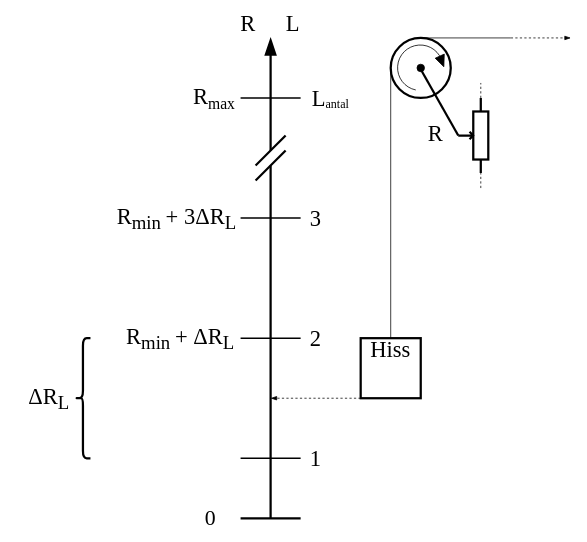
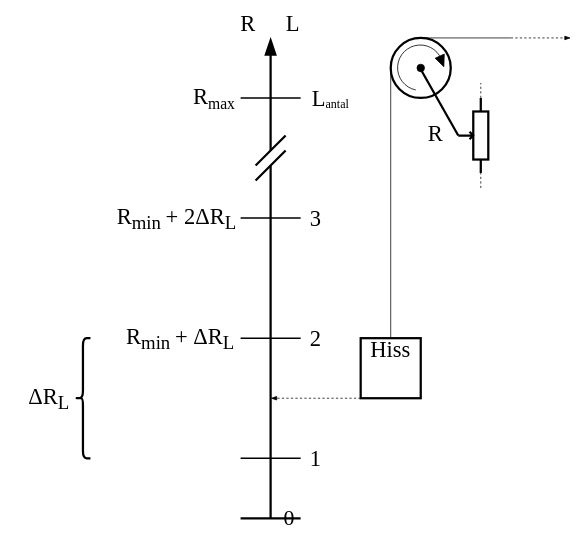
node "Rmin + 3ΔRL": label "Rmin + 3ΔRL" -> "Rmin + 2ΔRL"
node "0": moved (210, 518) -> (289, 518)
